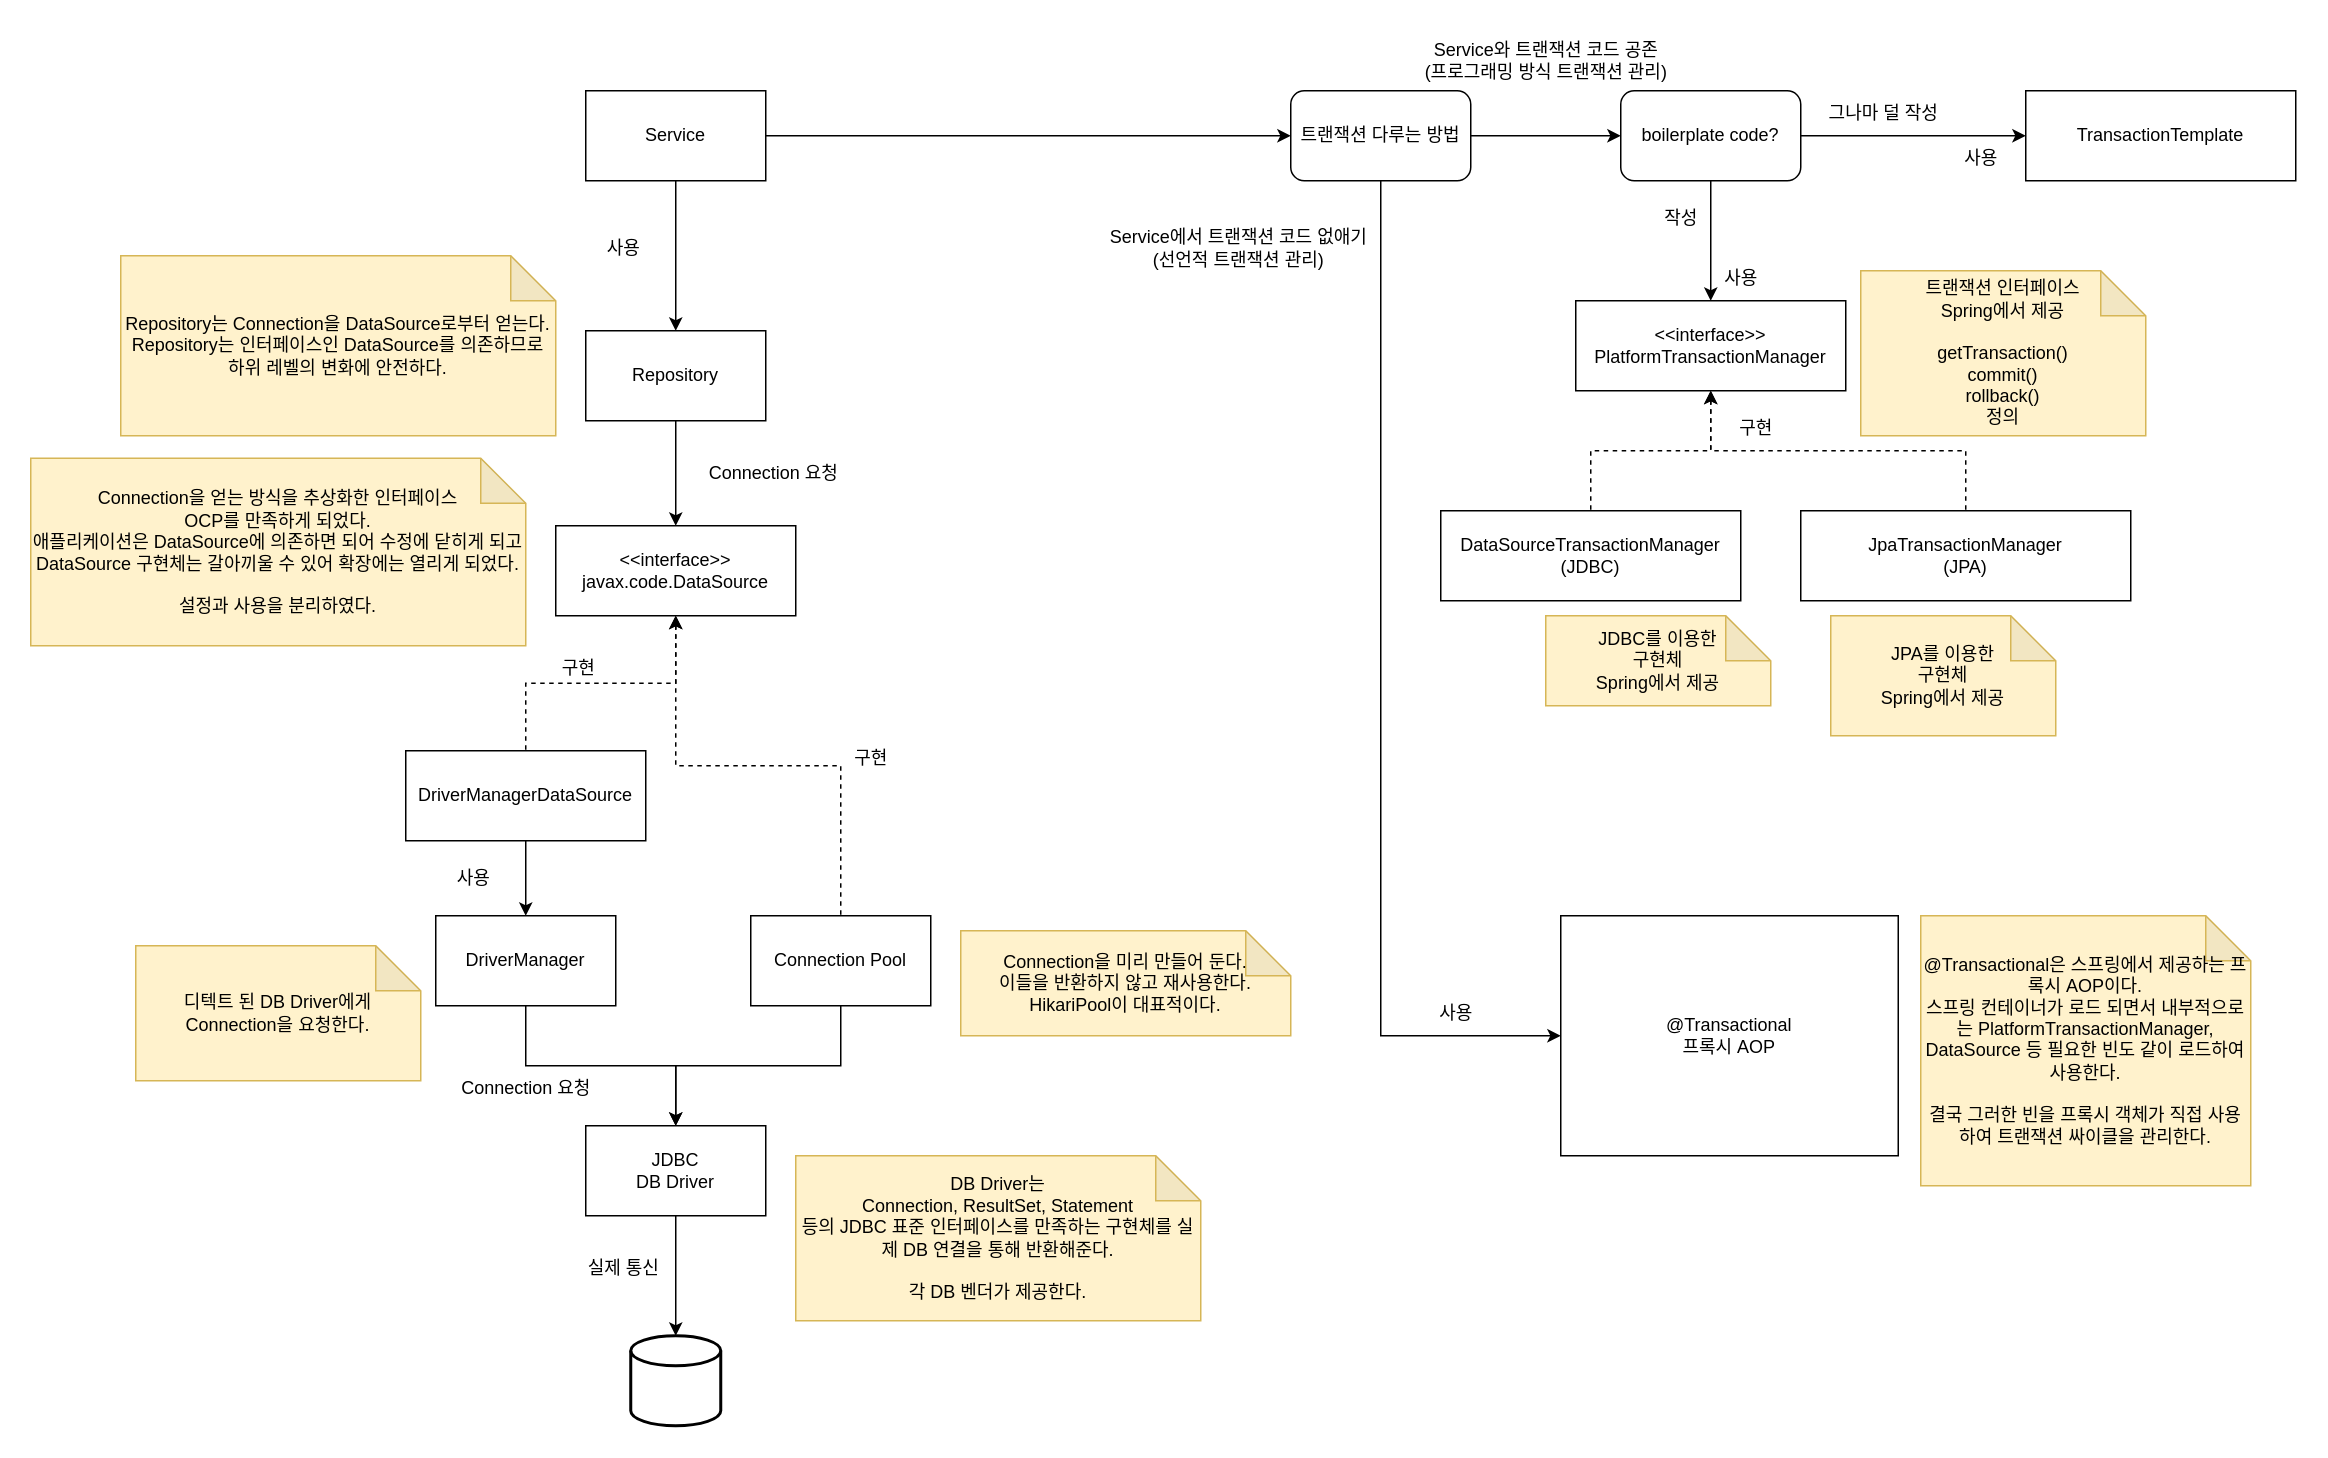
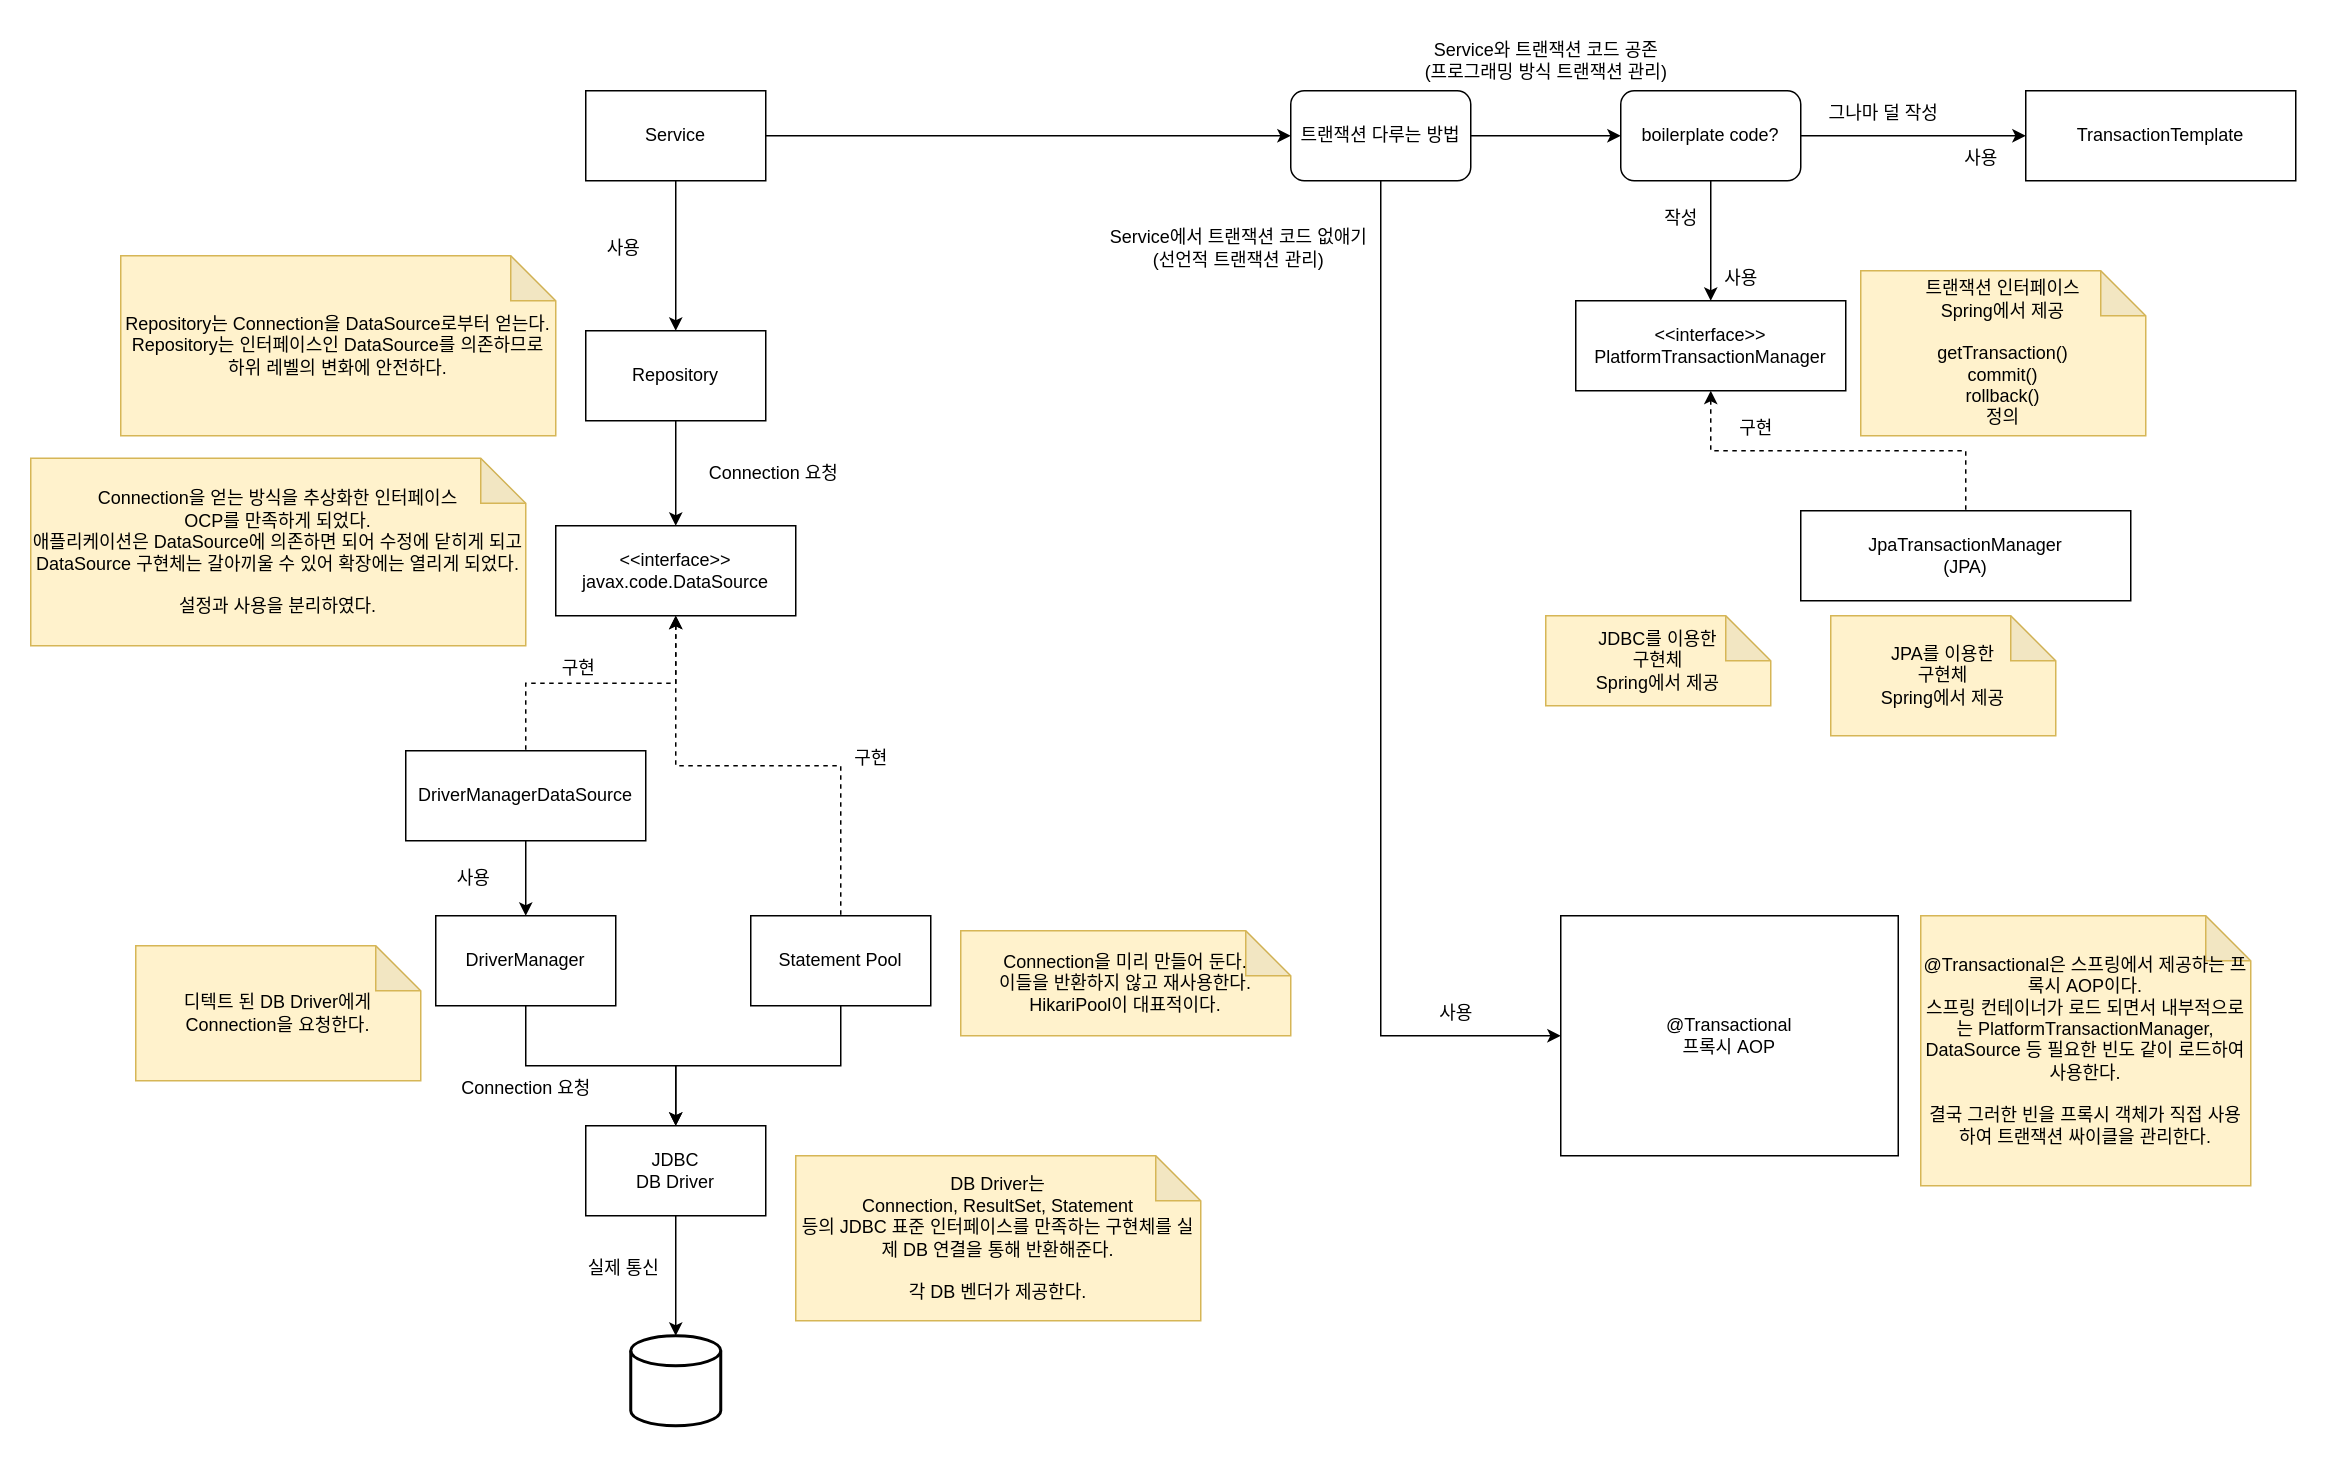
edge "DataSourceTransactionManager (JDBC)" -> "<<interface>> PlatformTransactionManager": removed
node "DataSourceTransactionManager (JDBC)": removed
node "Connection Pool": label "Connection Pool" -> "Statement Pool"
